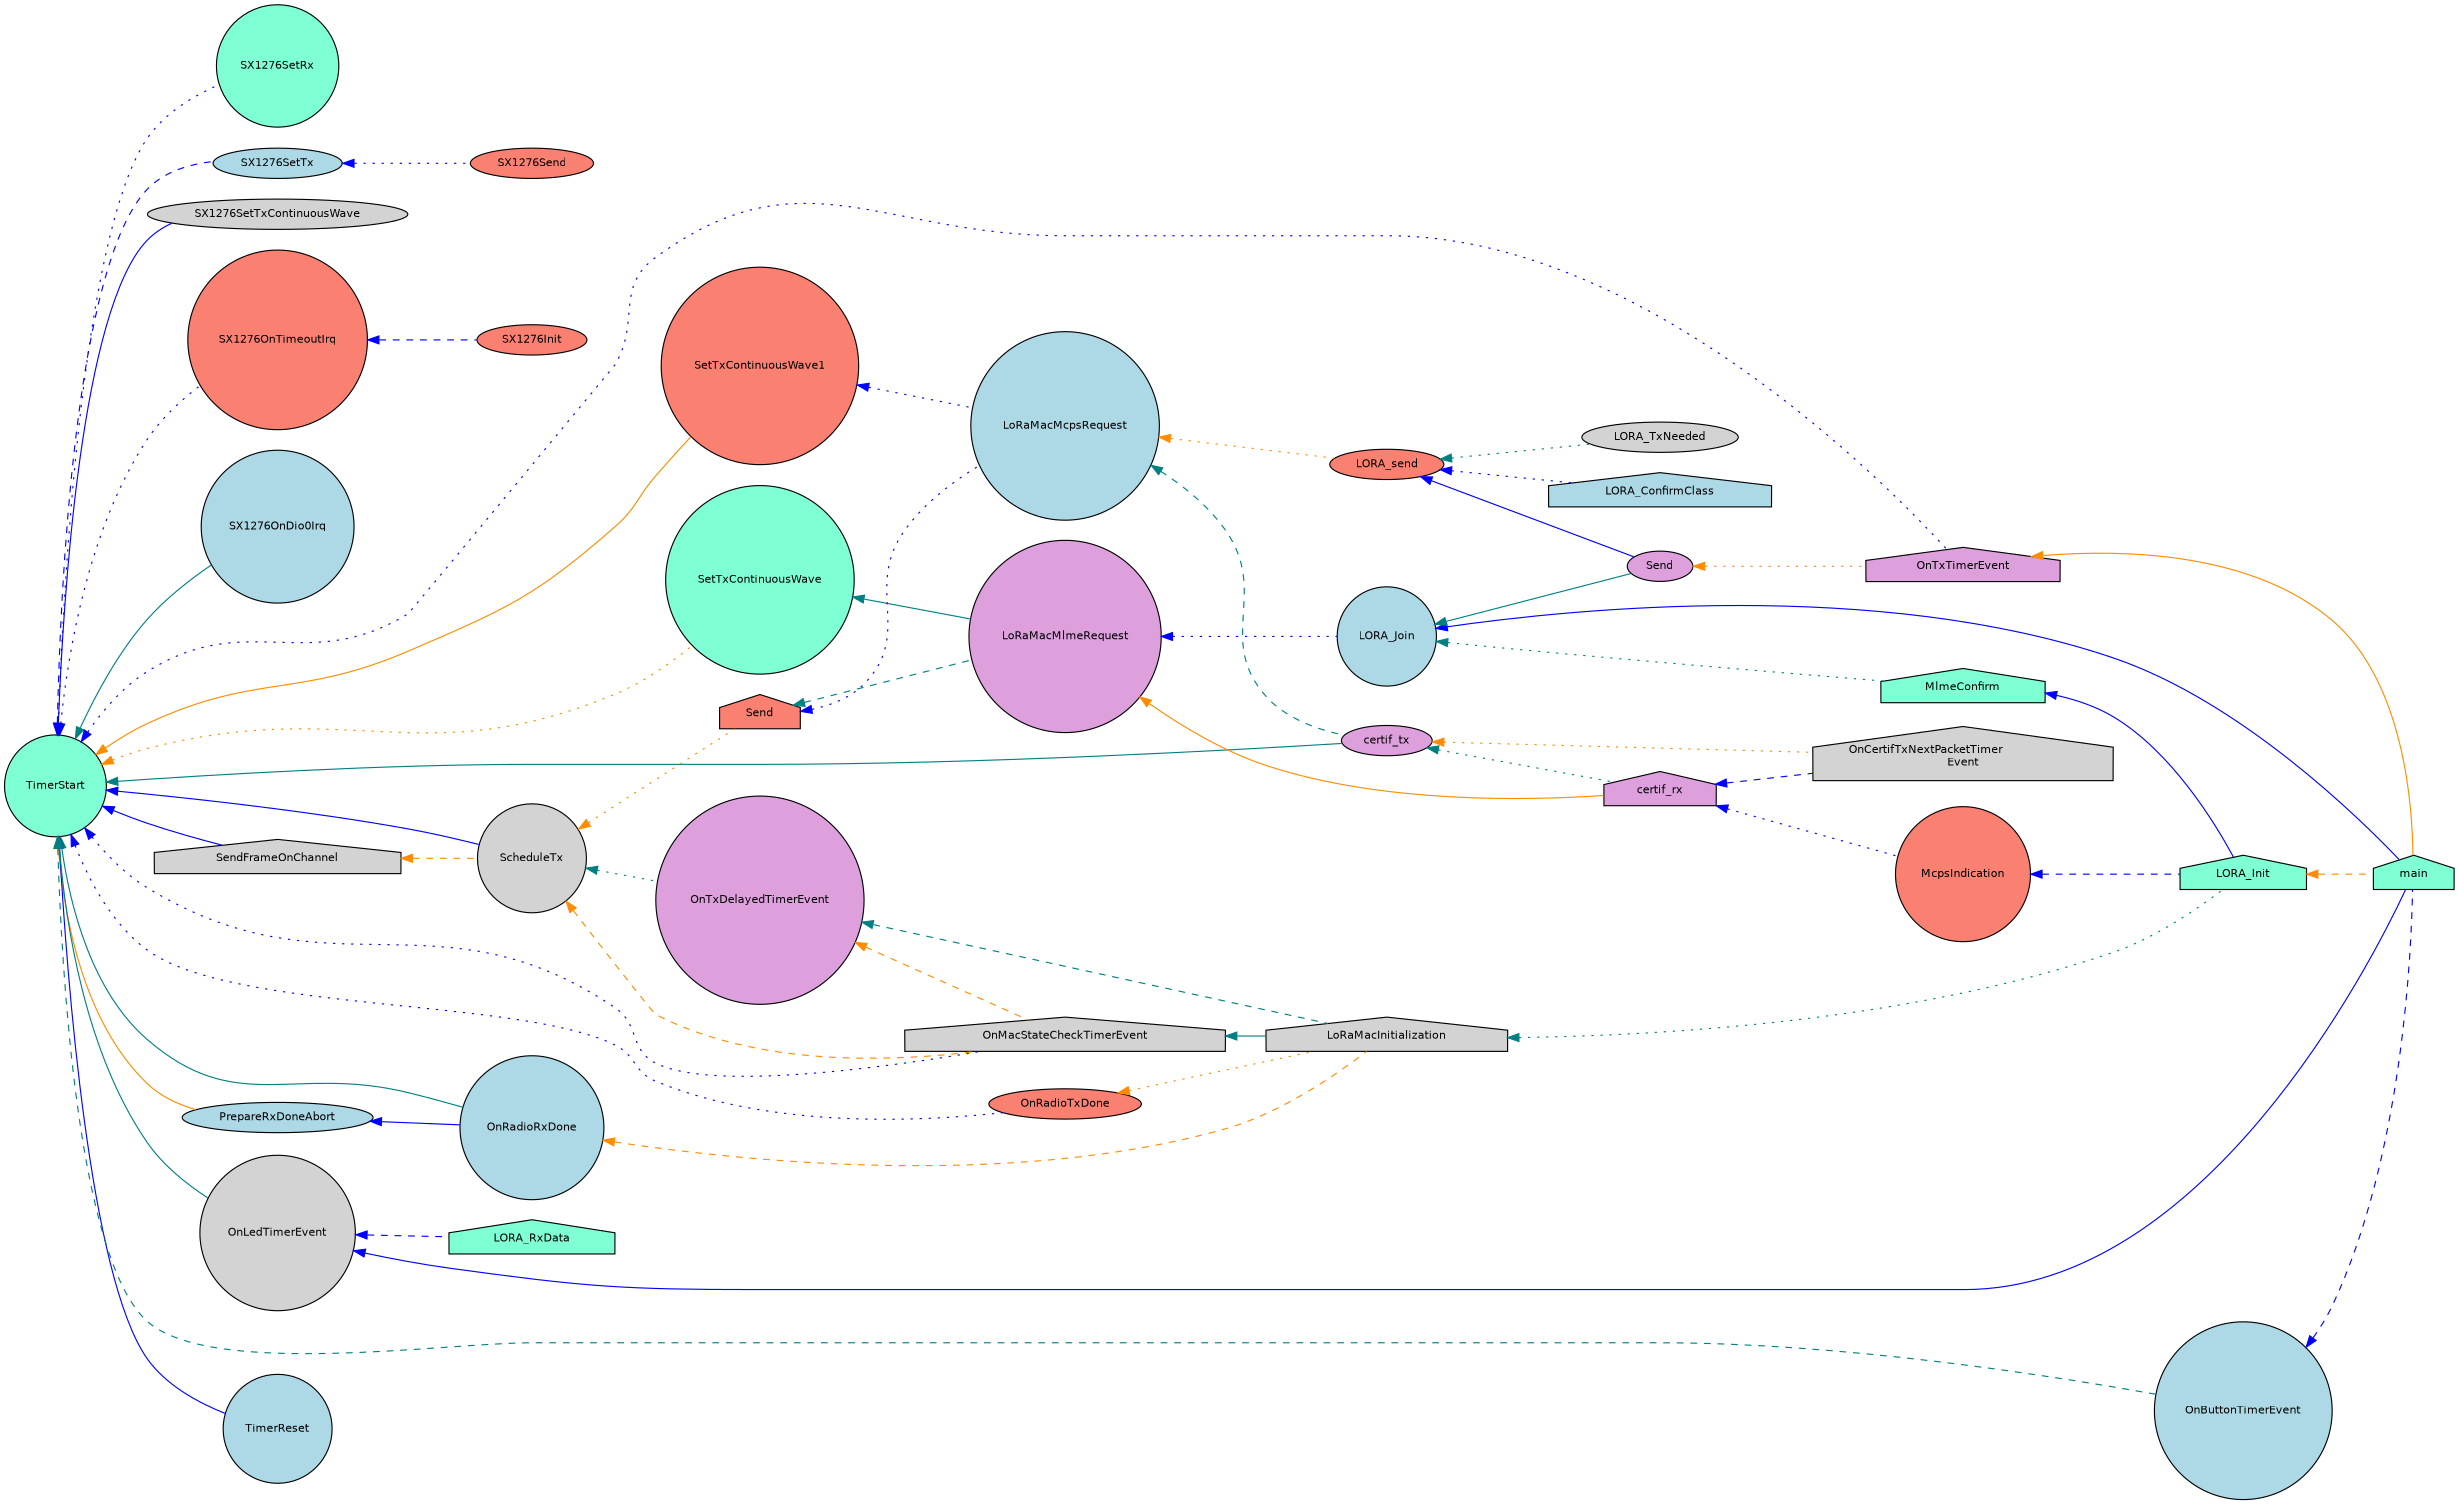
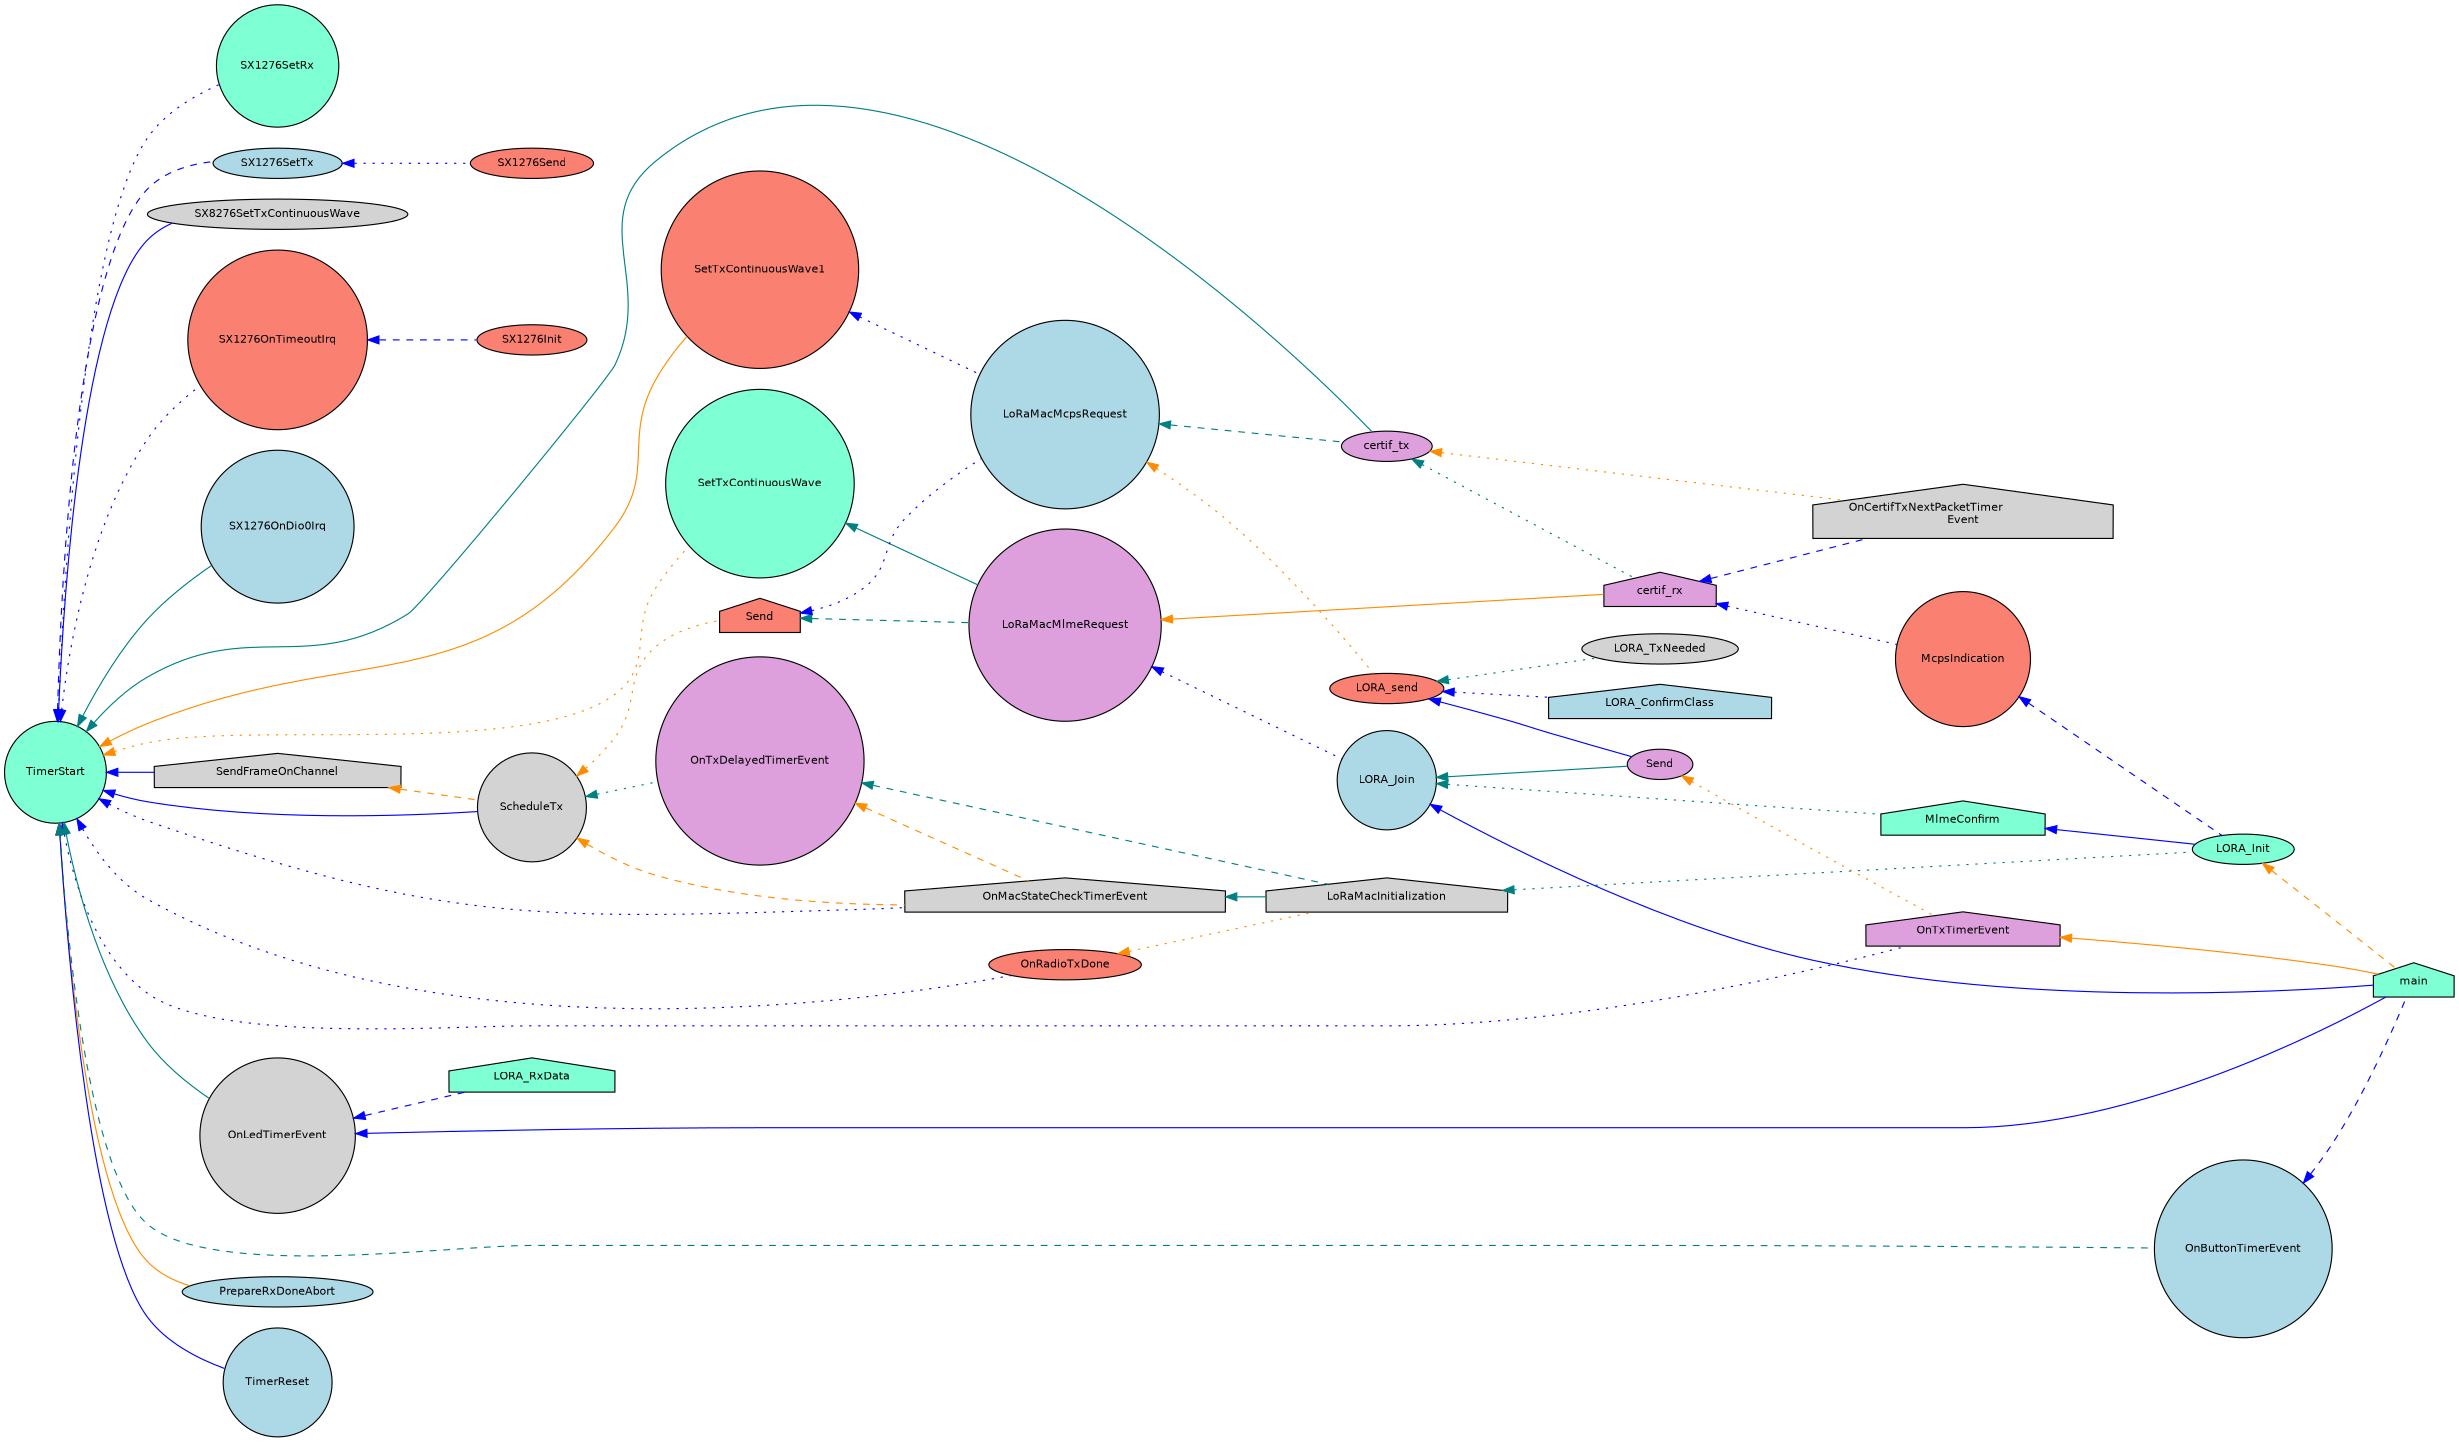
node "SX1276SetTxContinuousWave": label "SX1276SetTxContinuousWave" -> "SX8276SetTxContinuousWave"
node "LORA_Init": shape house -> ellipse
node "OnRadioRxDone": removed
